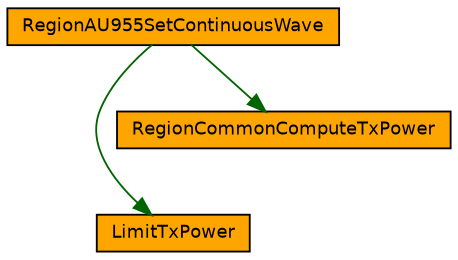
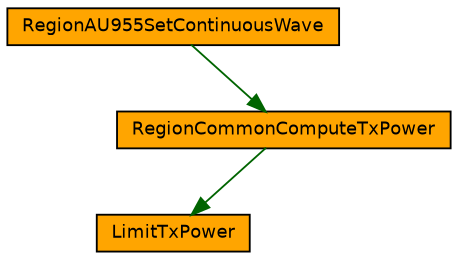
edge "RegionAU955SetContinuousWave" -> "LimitTxPower": now "RegionCommonComputeTxPower" -> "LimitTxPower"
